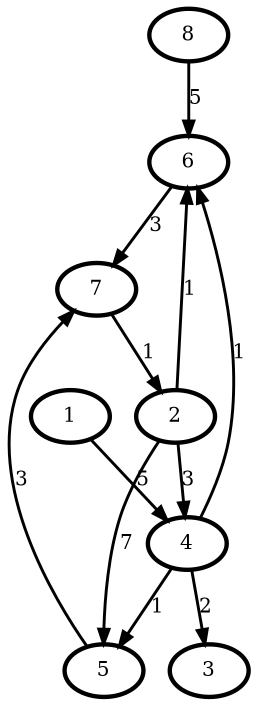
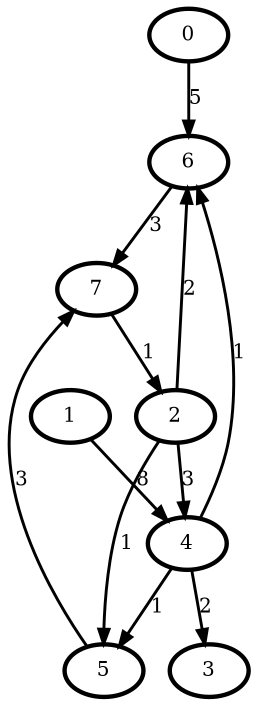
node "8": label "8" -> "0"
edge "2" -> "6": label "1" -> "2"
edge "1" -> "4": label "5" -> "8"
edge "2" -> "5": label "7" -> "1"
